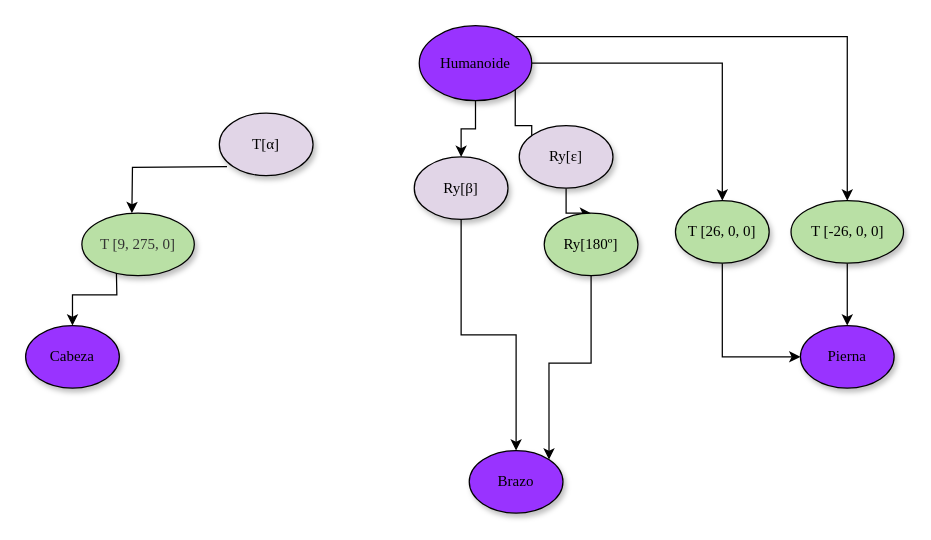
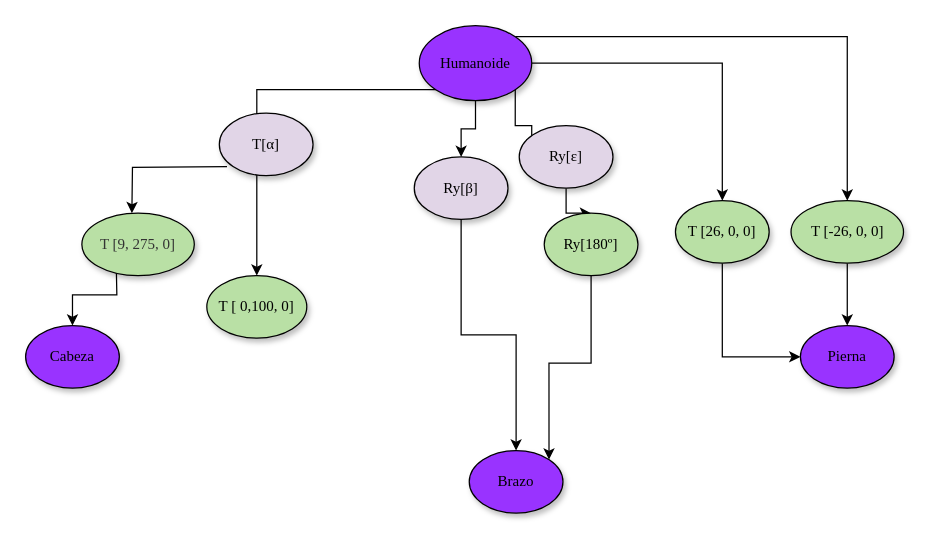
edge "Humanoide" -> "T [ 0,100, 0]": added
node "T [ 0,100, 0]": added
